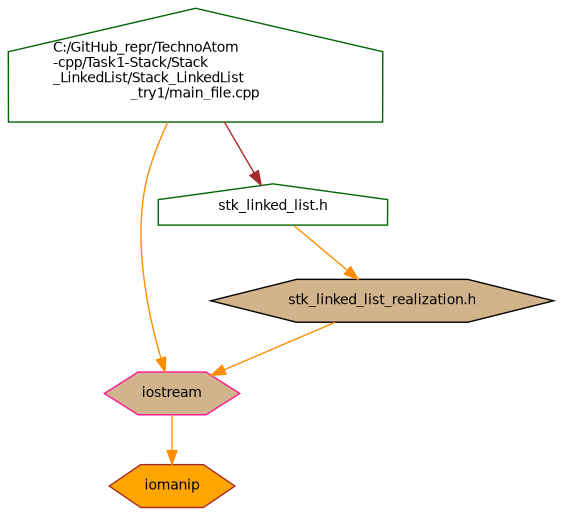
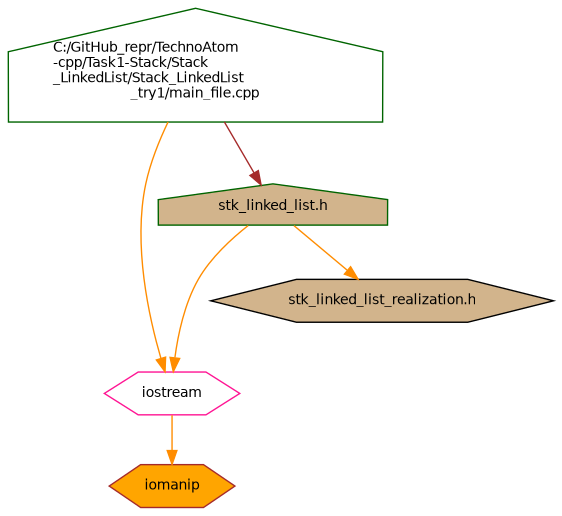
node "stk_linked_list.h": fillcolor white -> tan
edge "stk_linked_list_realization.h" -> "iostream": now "stk_linked_list.h" -> "iostream"
node "iostream": fillcolor tan -> white
